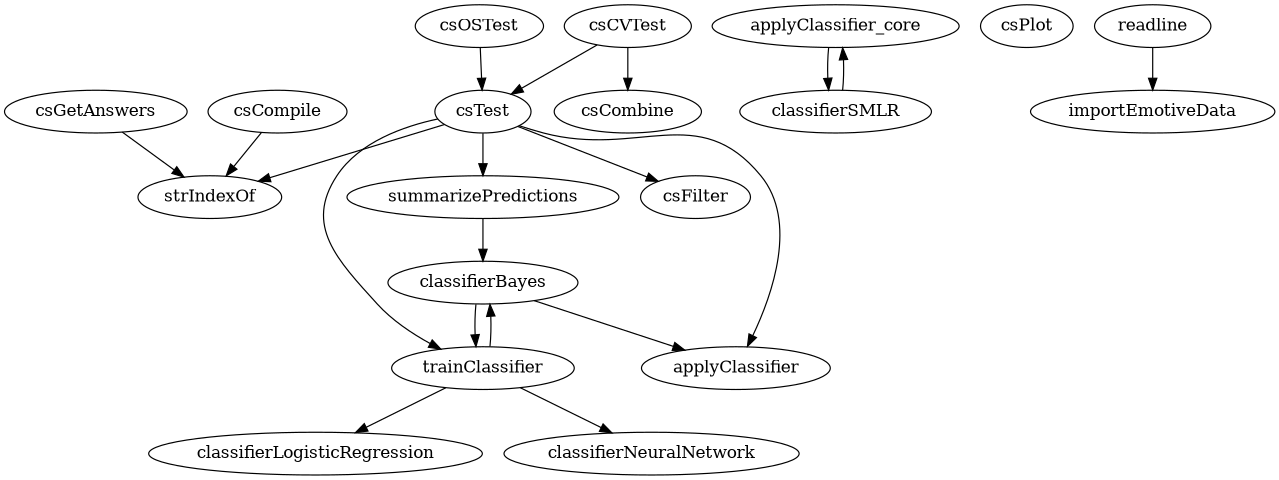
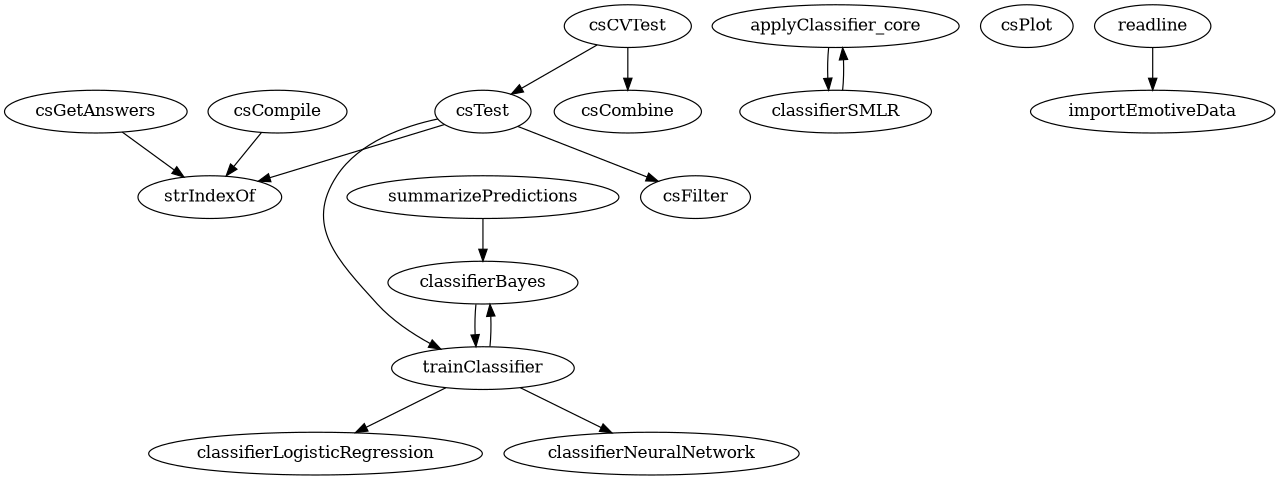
node "csOSTest": removed
edge "csTest" -> "summarizePredictions": removed
node "applyClassifier": removed
